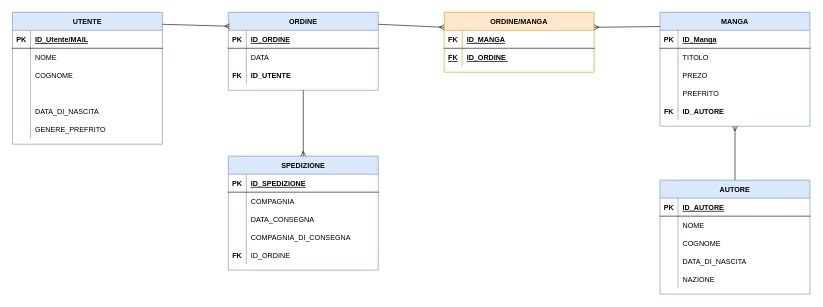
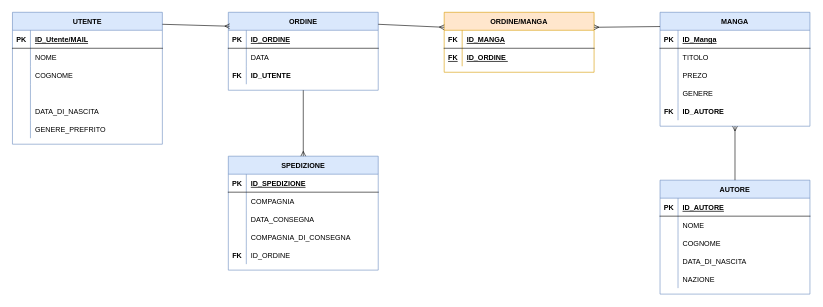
node "PREFRITO": label "PREFRITO" -> "GENERE"
